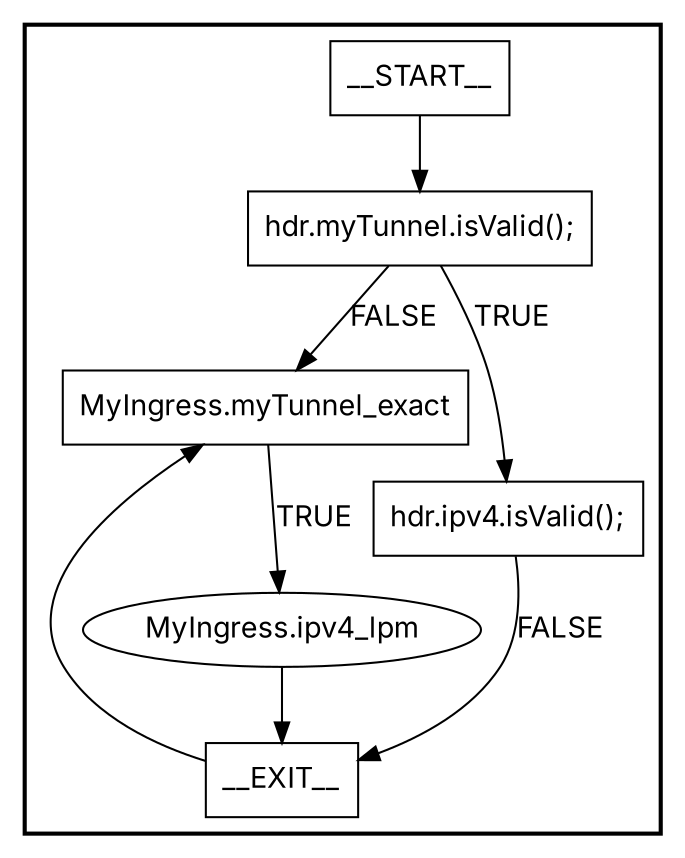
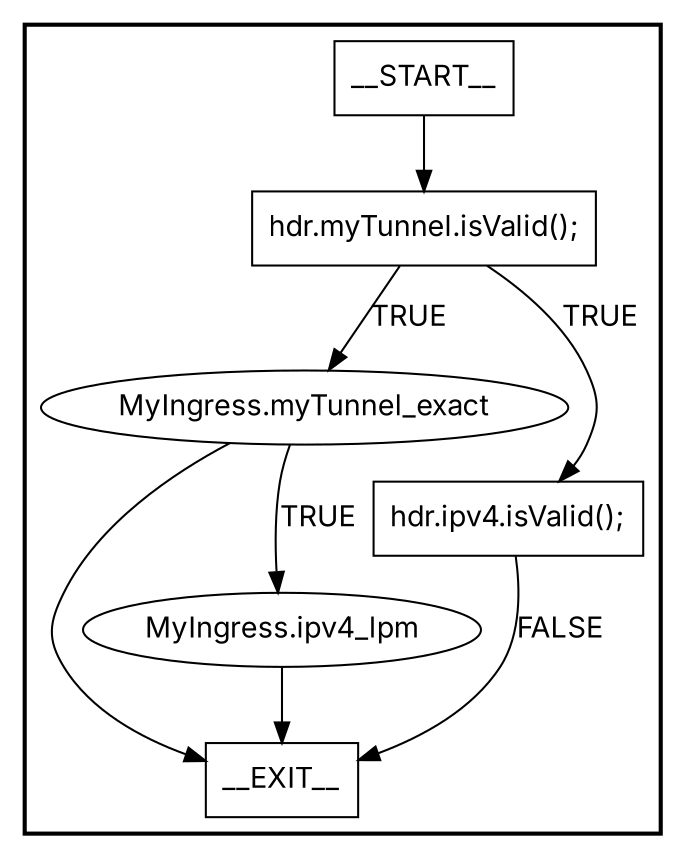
edge "hdr.myTunnel.isValid();" -> "MyIngress.myTunnel_exact": label "FALSE" -> "TRUE"
node "MyIngress.myTunnel_exact": shape box -> ellipse
edge "__EXIT__" -> "MyIngress.myTunnel_exact": reversed
